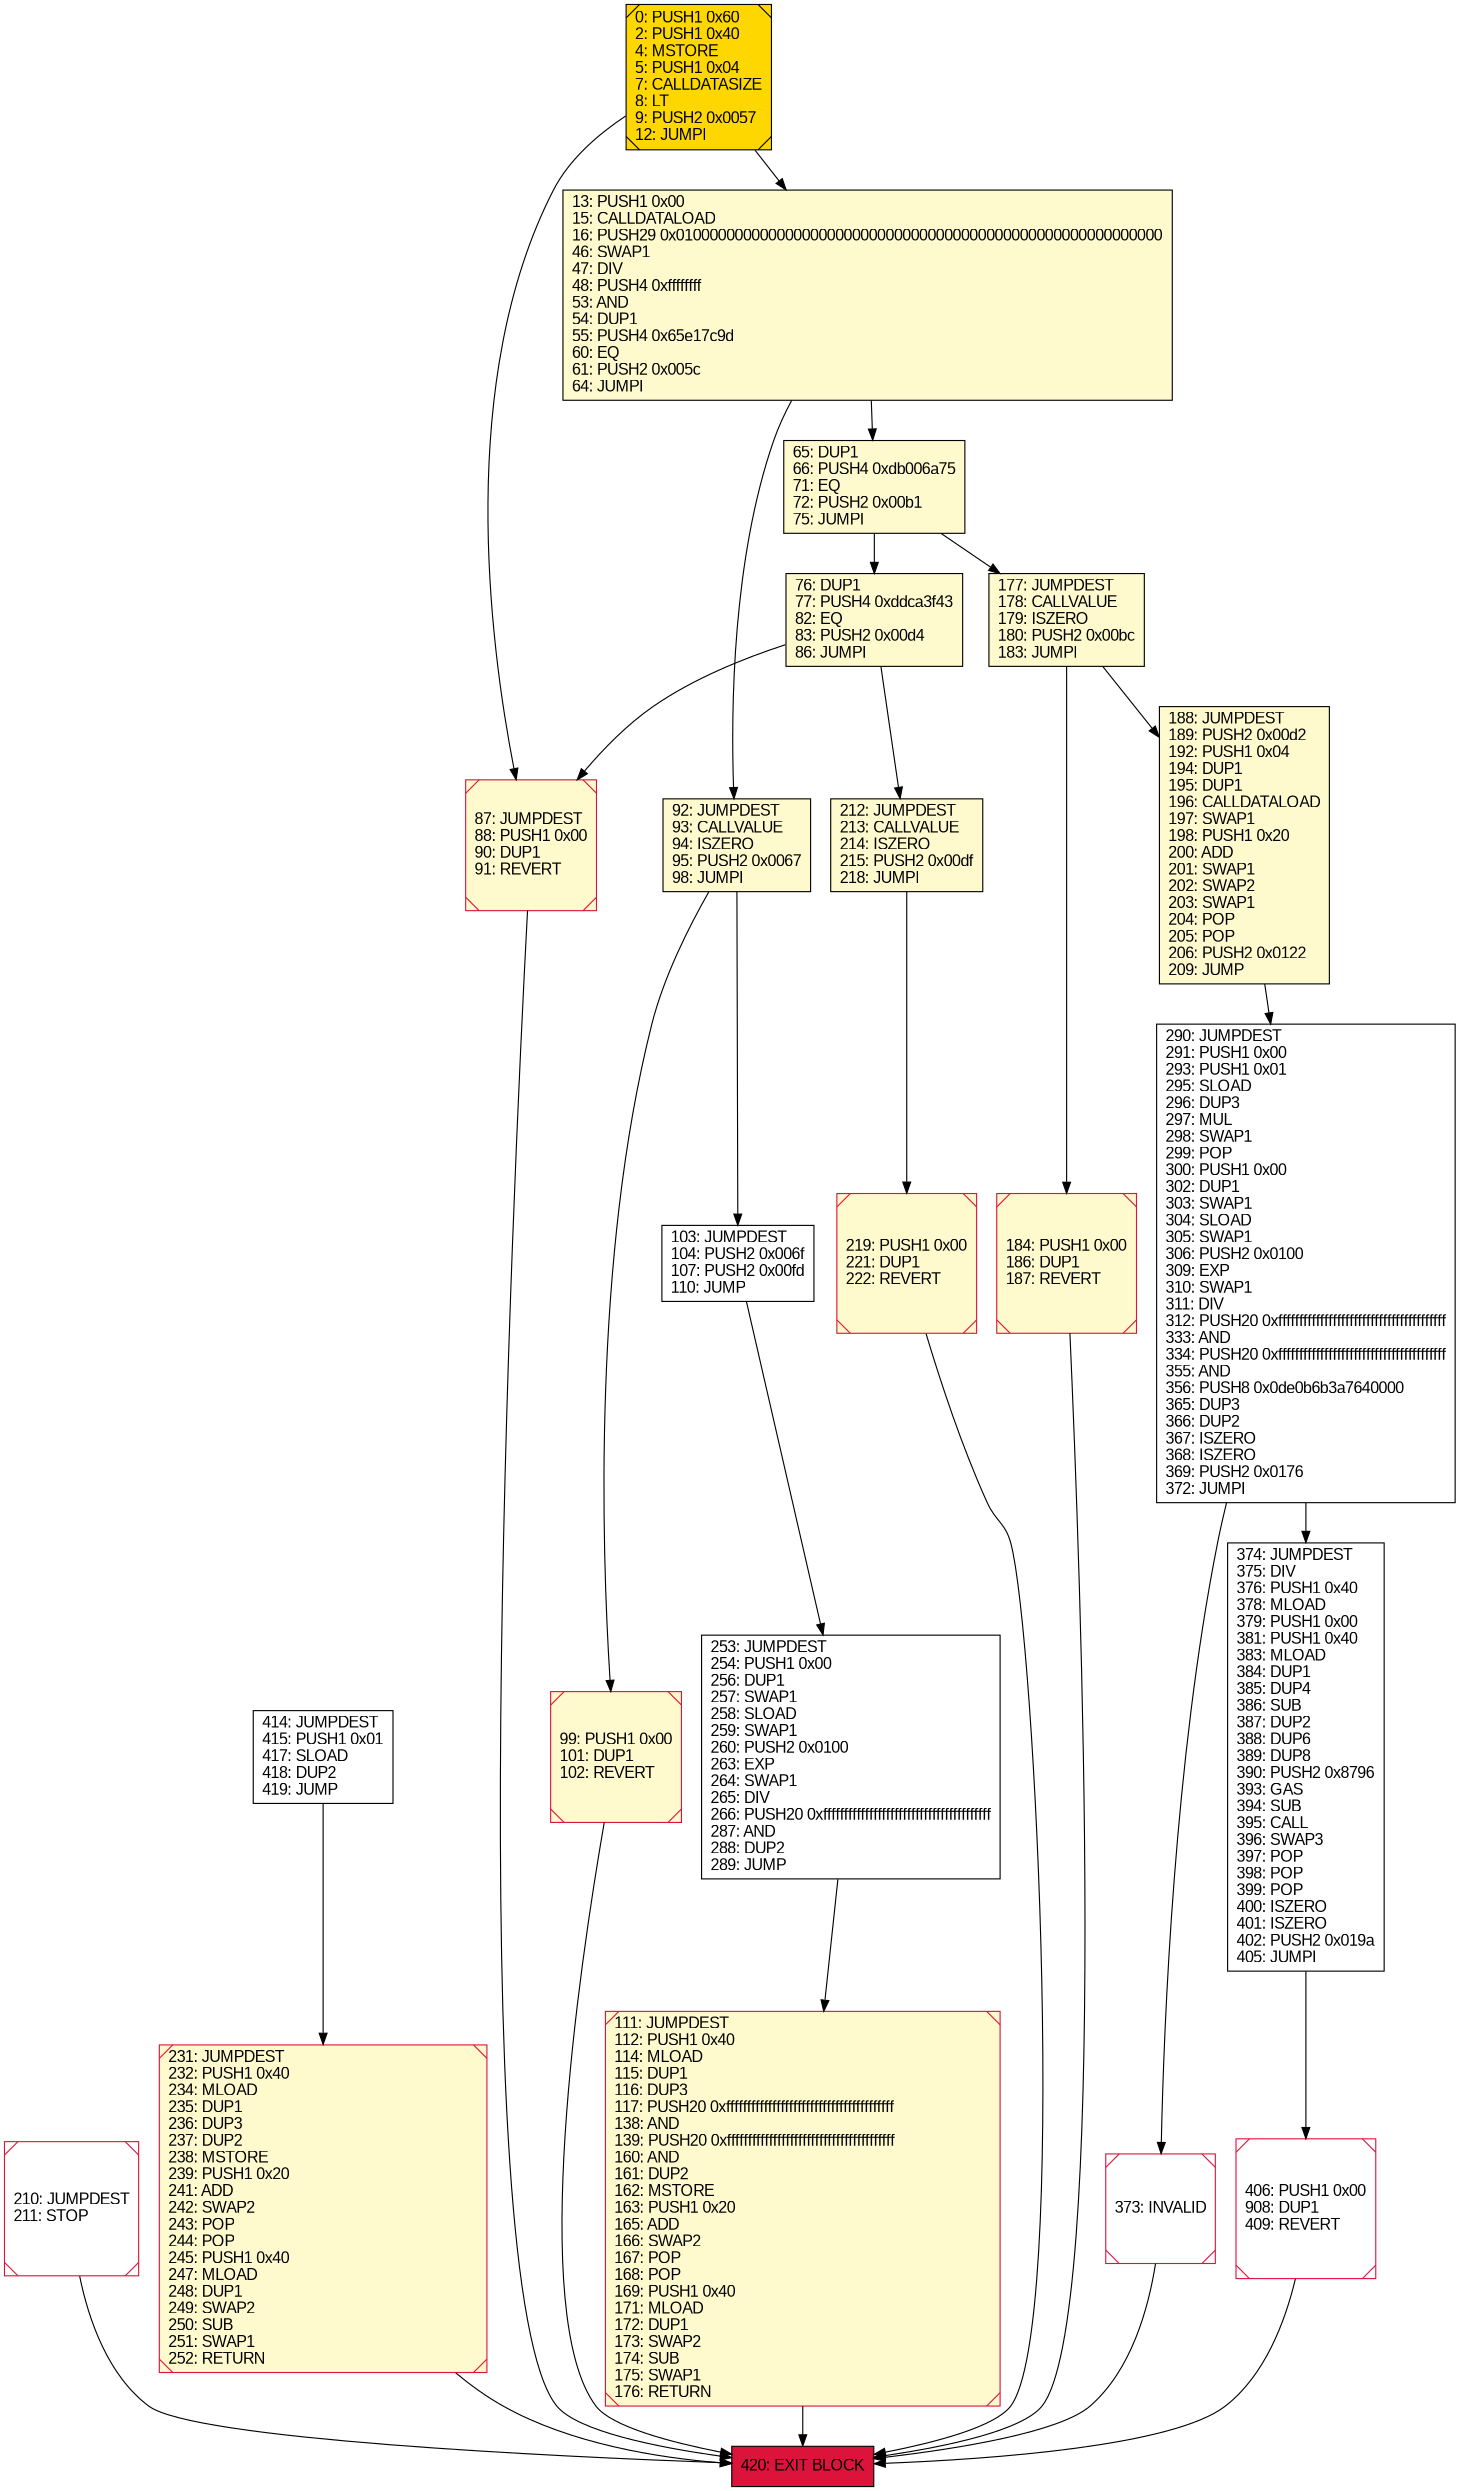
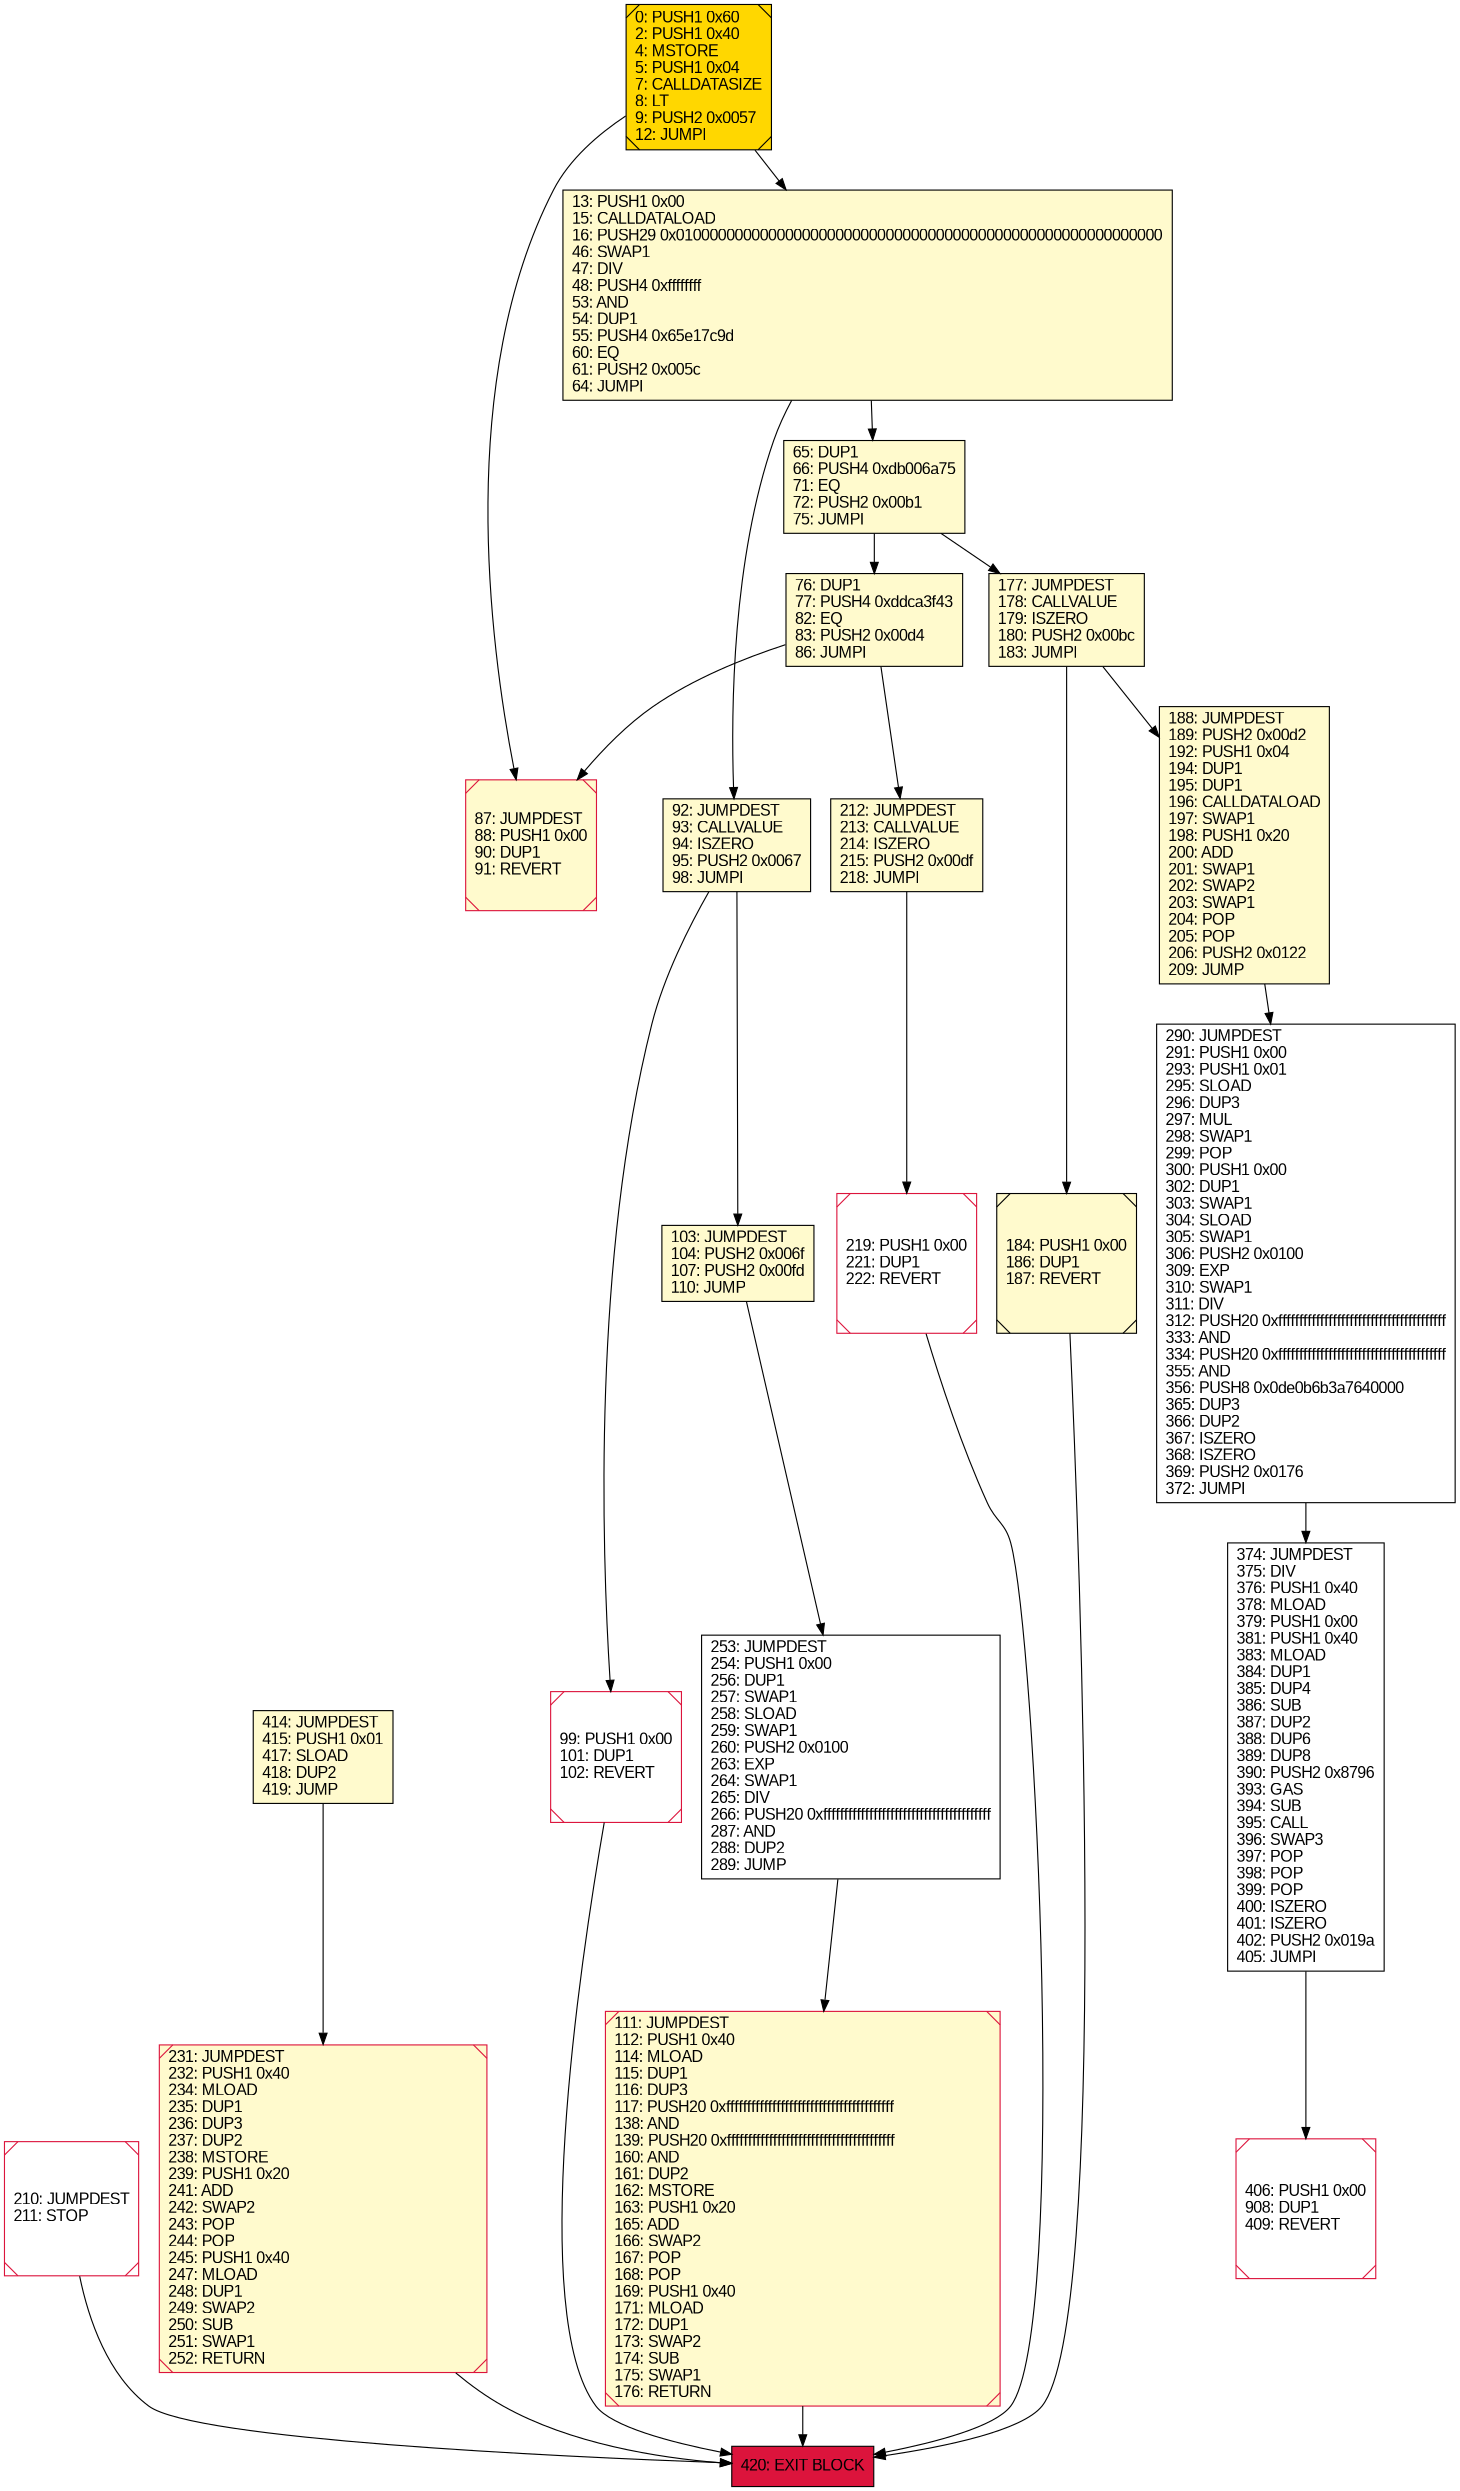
node "103: JUMPDEST 104: PUSH2 0x006f 107: PUSH2 0x00fd 110: JUMP": fillcolor white -> lemonchiffon
node "219: PUSH1 0x00 221: DUP1 222: REVERT": fillcolor lemonchiffon -> white
node "184: PUSH1 0x00 186: DUP1 187: REVERT": color crimson -> black
edge "87: JUMPDEST 88: PUSH1 0x00 90: DUP1 91: REVERT" -> "420: EXIT BLOCK": removed
node "414: JUMPDEST 415: PUSH1 0x01 417: SLOAD 418: DUP2 419: JUMP": fillcolor white -> lemonchiffon
node "99: PUSH1 0x00 101: DUP1 102: REVERT": fillcolor lemonchiffon -> white
node "373: INVALID": removed
edge "406: PUSH1 0x00 908: DUP1 409: REVERT" -> "420: EXIT BLOCK": removed
